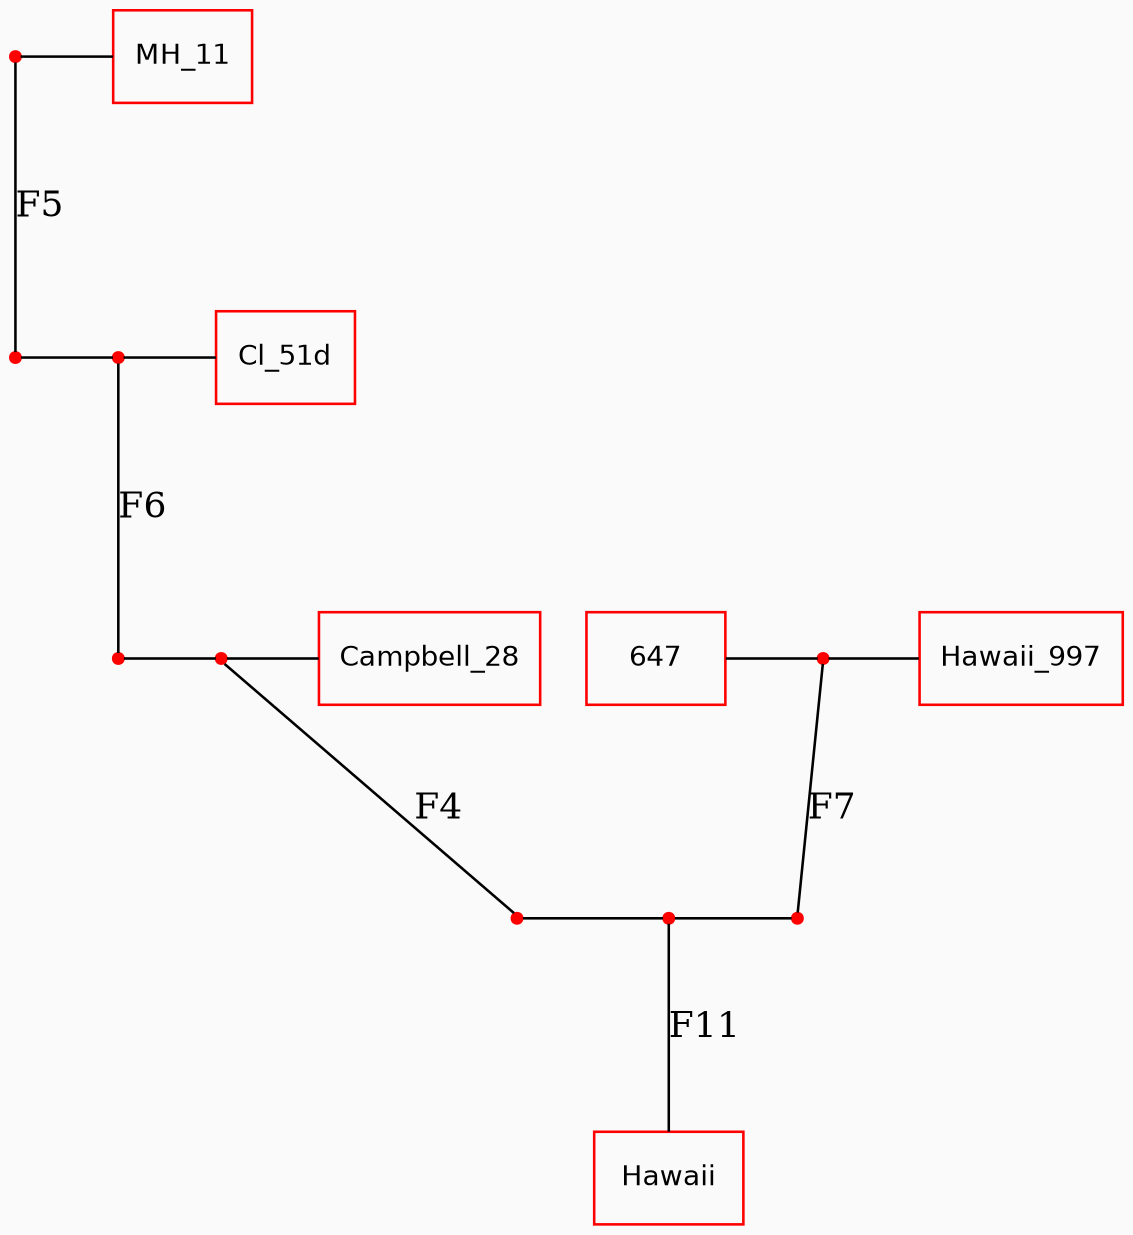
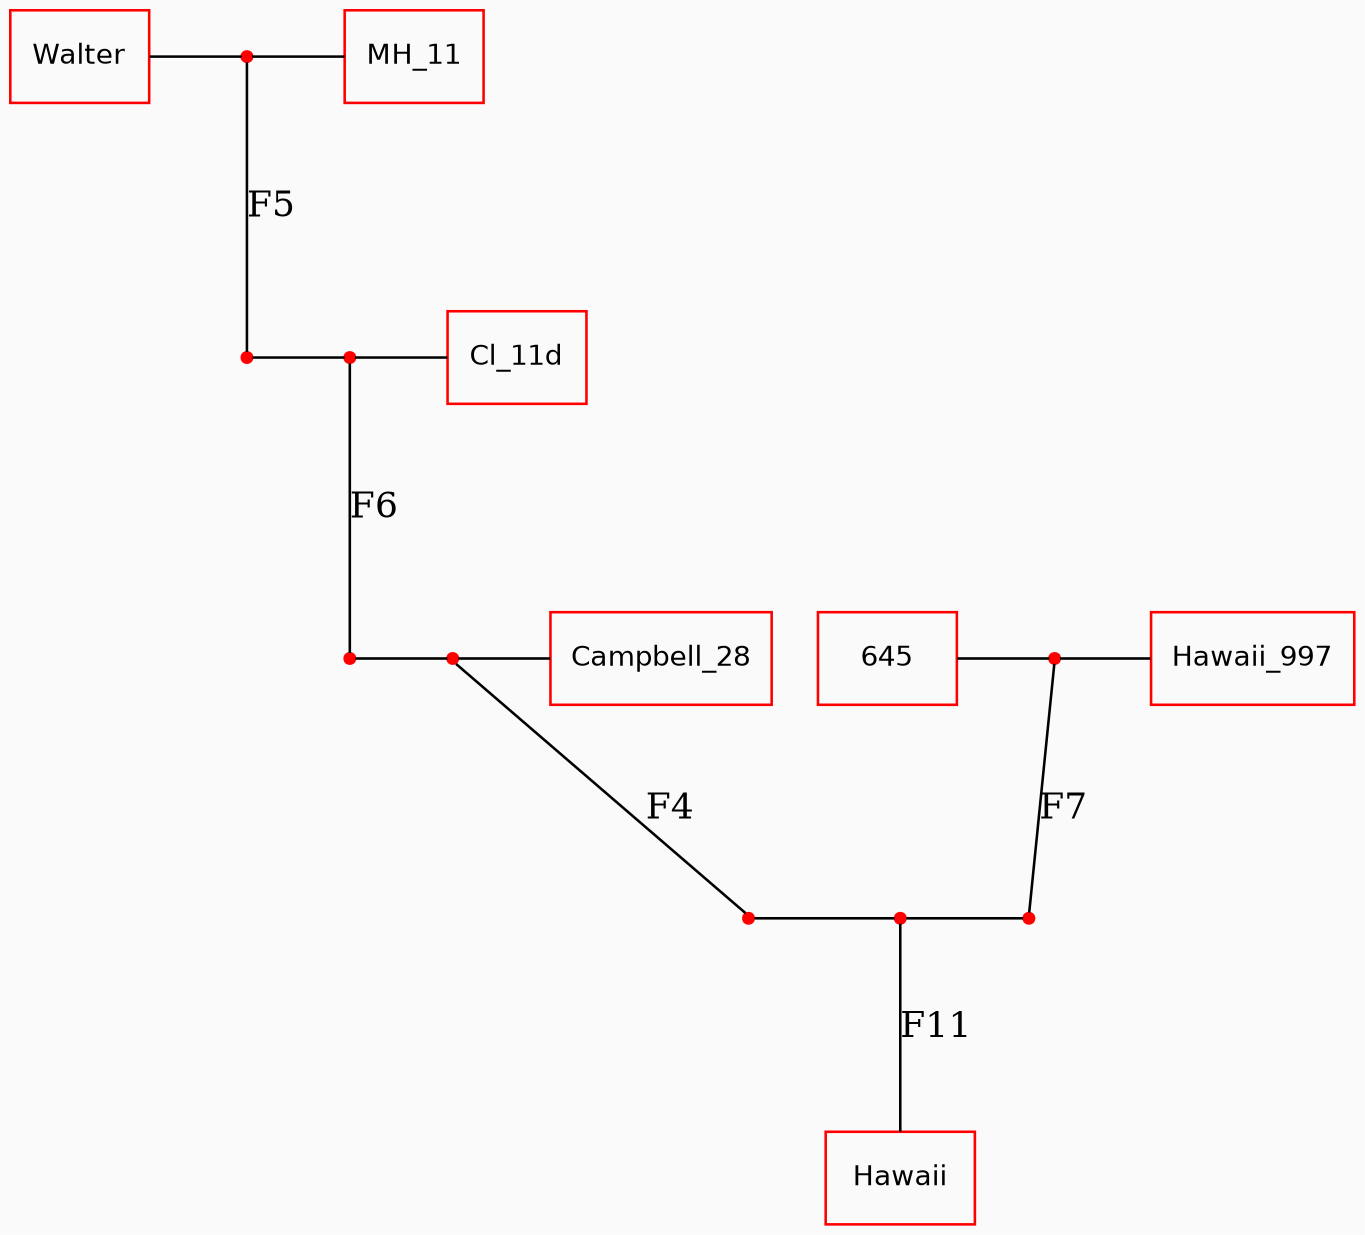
node "Walter": added
node "Cl_51d": label "Cl_51d" -> "Cl_11d"
node "647": label "647" -> "645"
